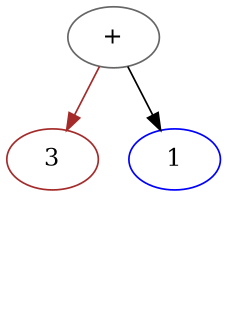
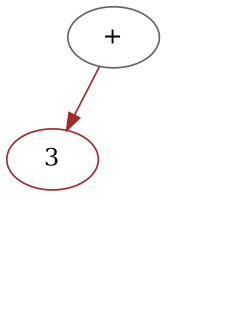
node "1": removed
